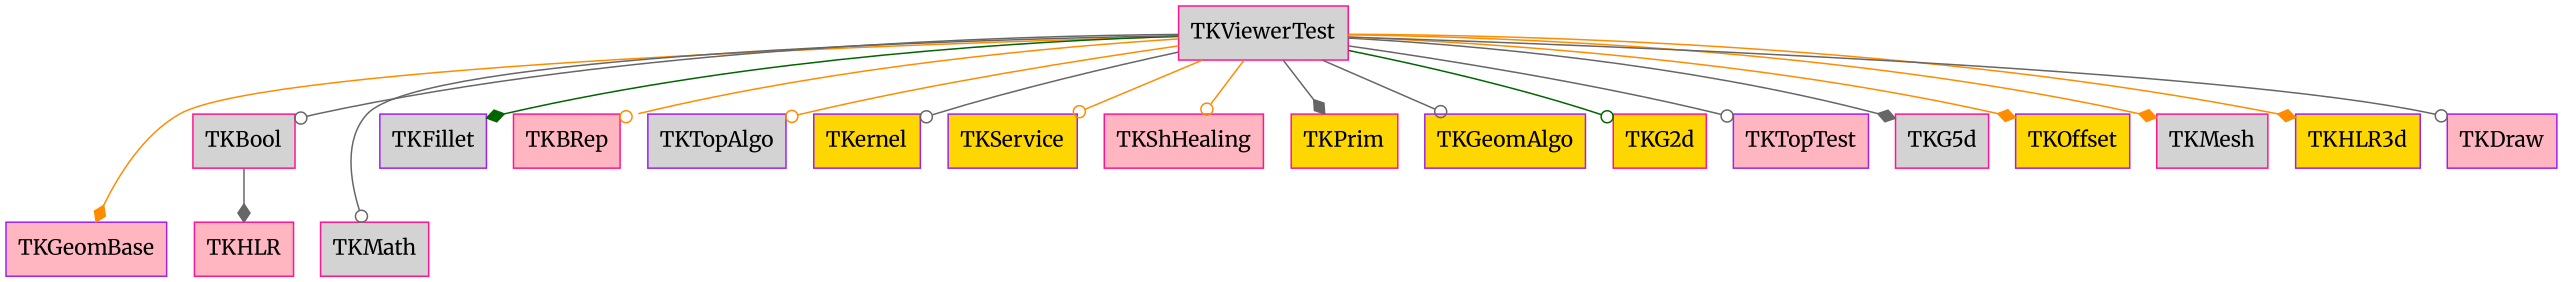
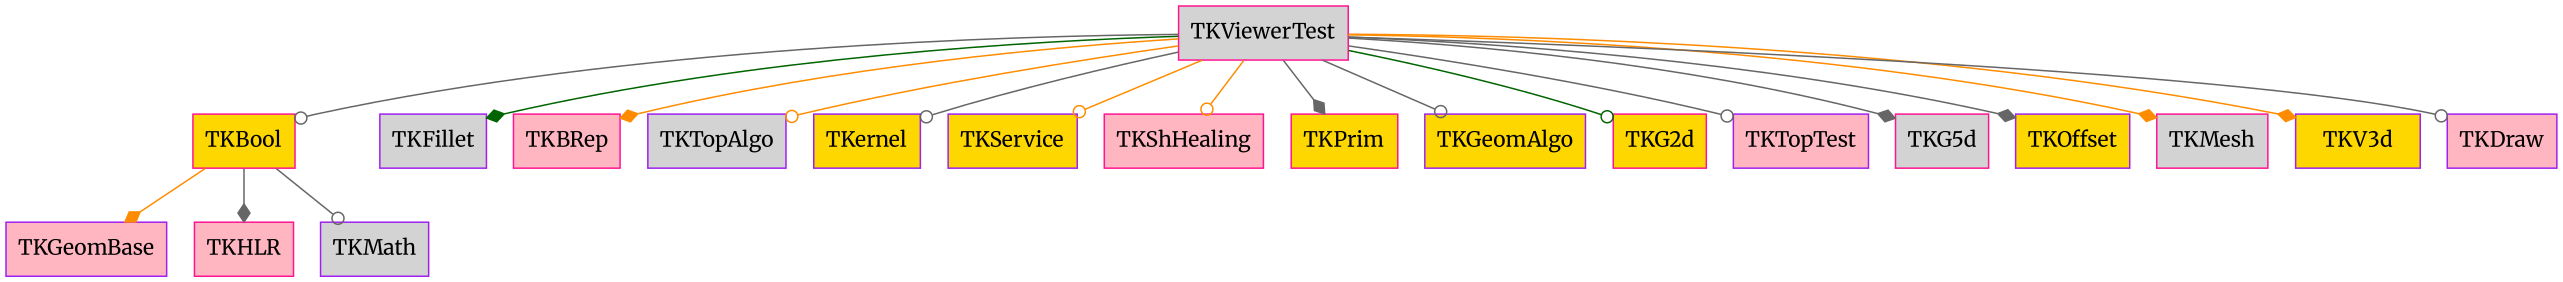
edge "TKViewerTest" -> "TKMath": now "TKBool" -> "TKMath"
edge "TKViewerTest" -> "TKOffset": color darkorange -> gray40
edge "TKViewerTest" -> "TKBRep": arrowhead odot -> diamond
edge "TKViewerTest" -> "TKGeomBase": now "TKBool" -> "TKGeomBase"
node "TKBool": fillcolor lightgrey -> gold
node "TKHLR3d": label "TKHLR3d" -> "TKV3d"
node "TKMath": color deeppink -> purple
